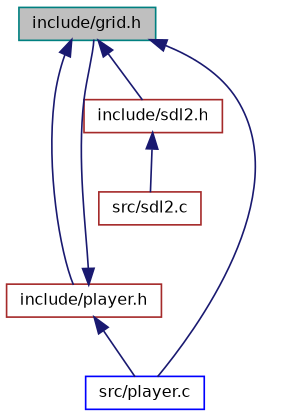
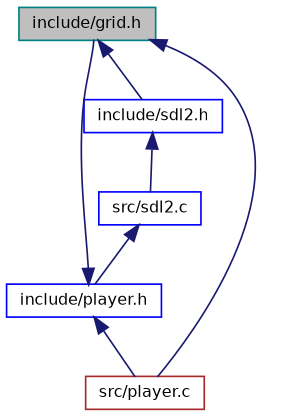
node "include/sdl2.h": color brown -> blue
edge "include/player.h" -> "include/grid.h": now "include/player.h" -> "src/sdl2.c"
node "src/sdl2.c": color brown -> blue
node "include/player.h": color brown -> blue
node "src/player.c": color blue -> brown
